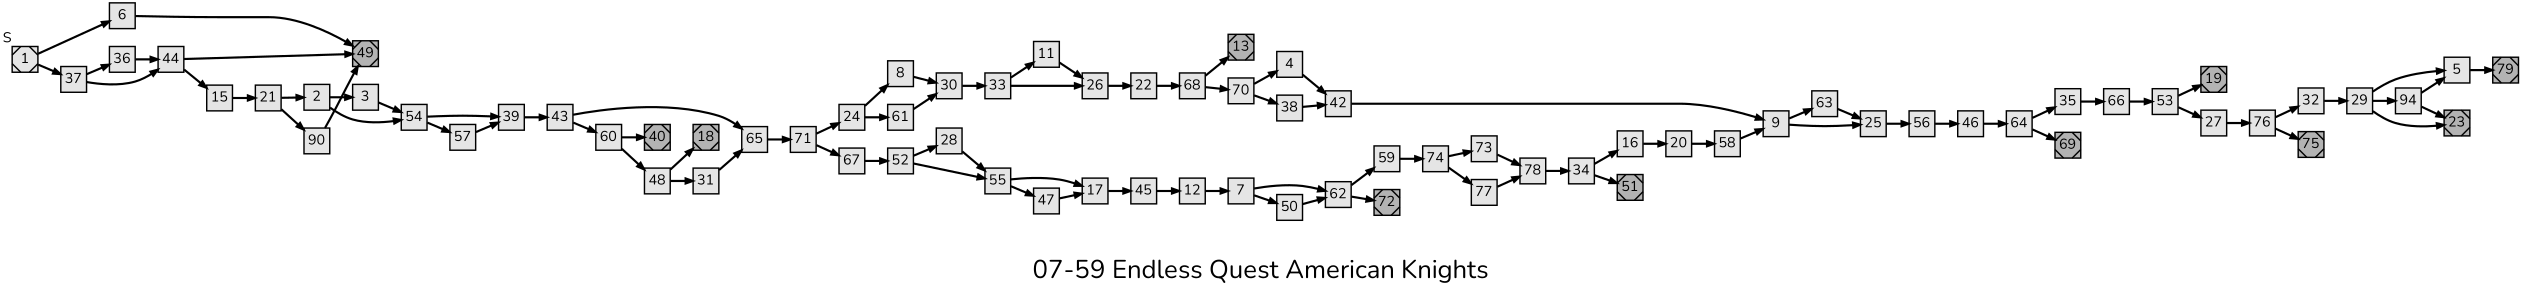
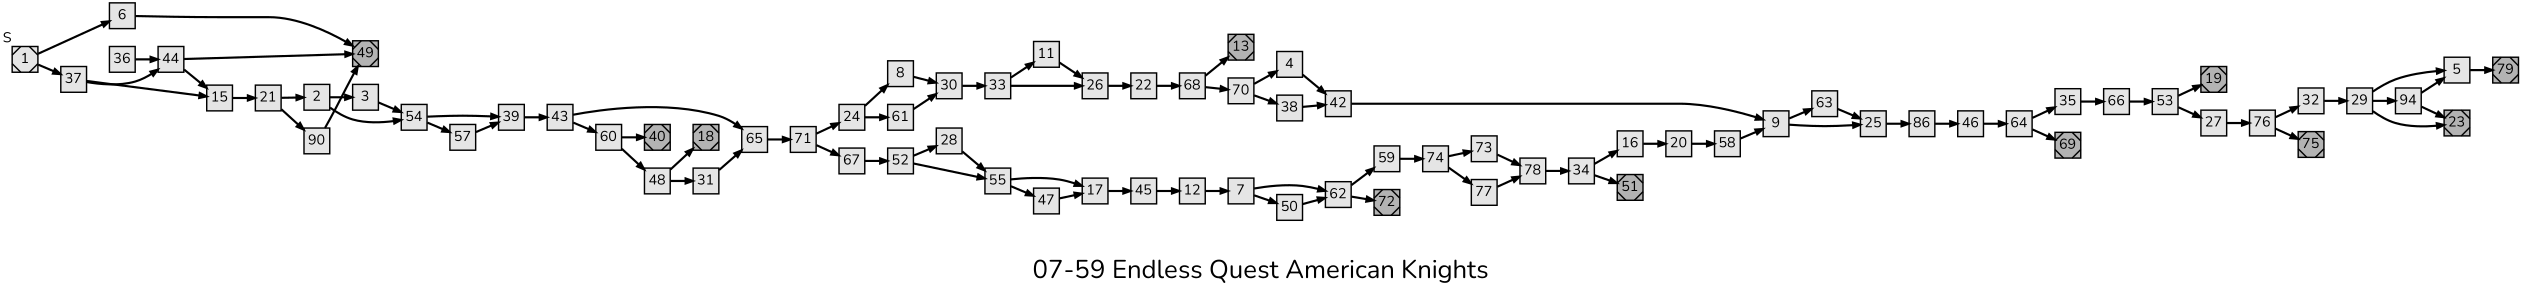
edge "37" -> "36": now "37" -> "15"
node "56": label "56" -> "86"
